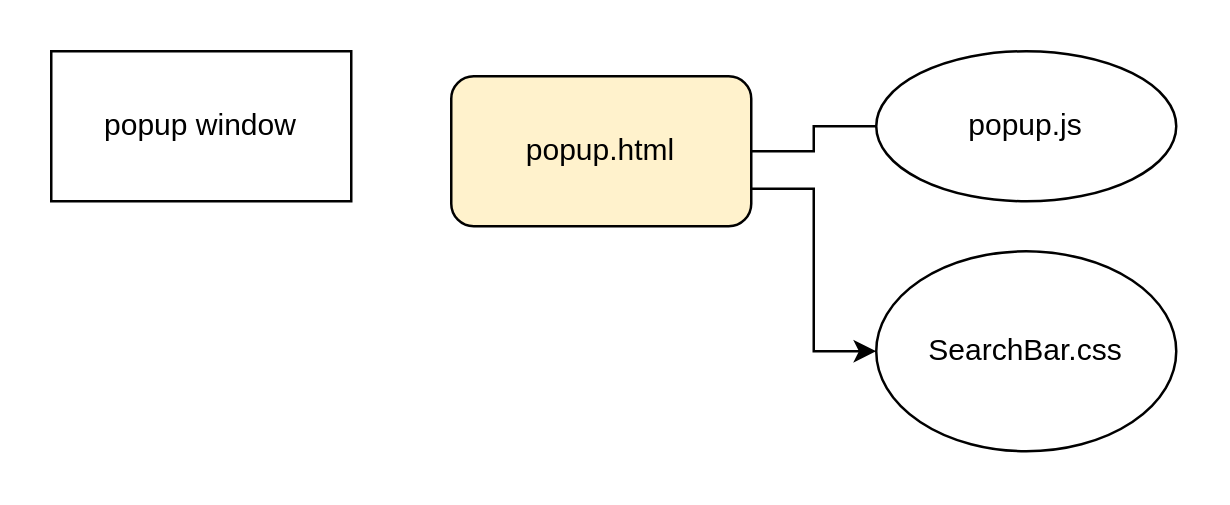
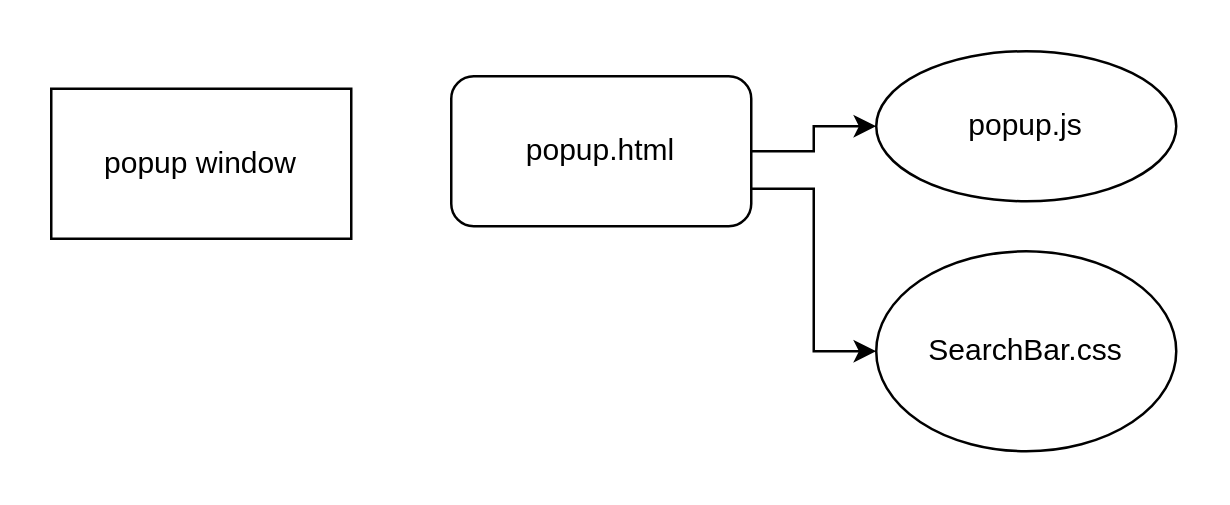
node "popup window": moved (201, 126) -> (201, 164)
edge "popup.js" -- "popup.html": arrowhead none -> classic
node "popup.html": fillcolor #fff2cc -> #ffffff
